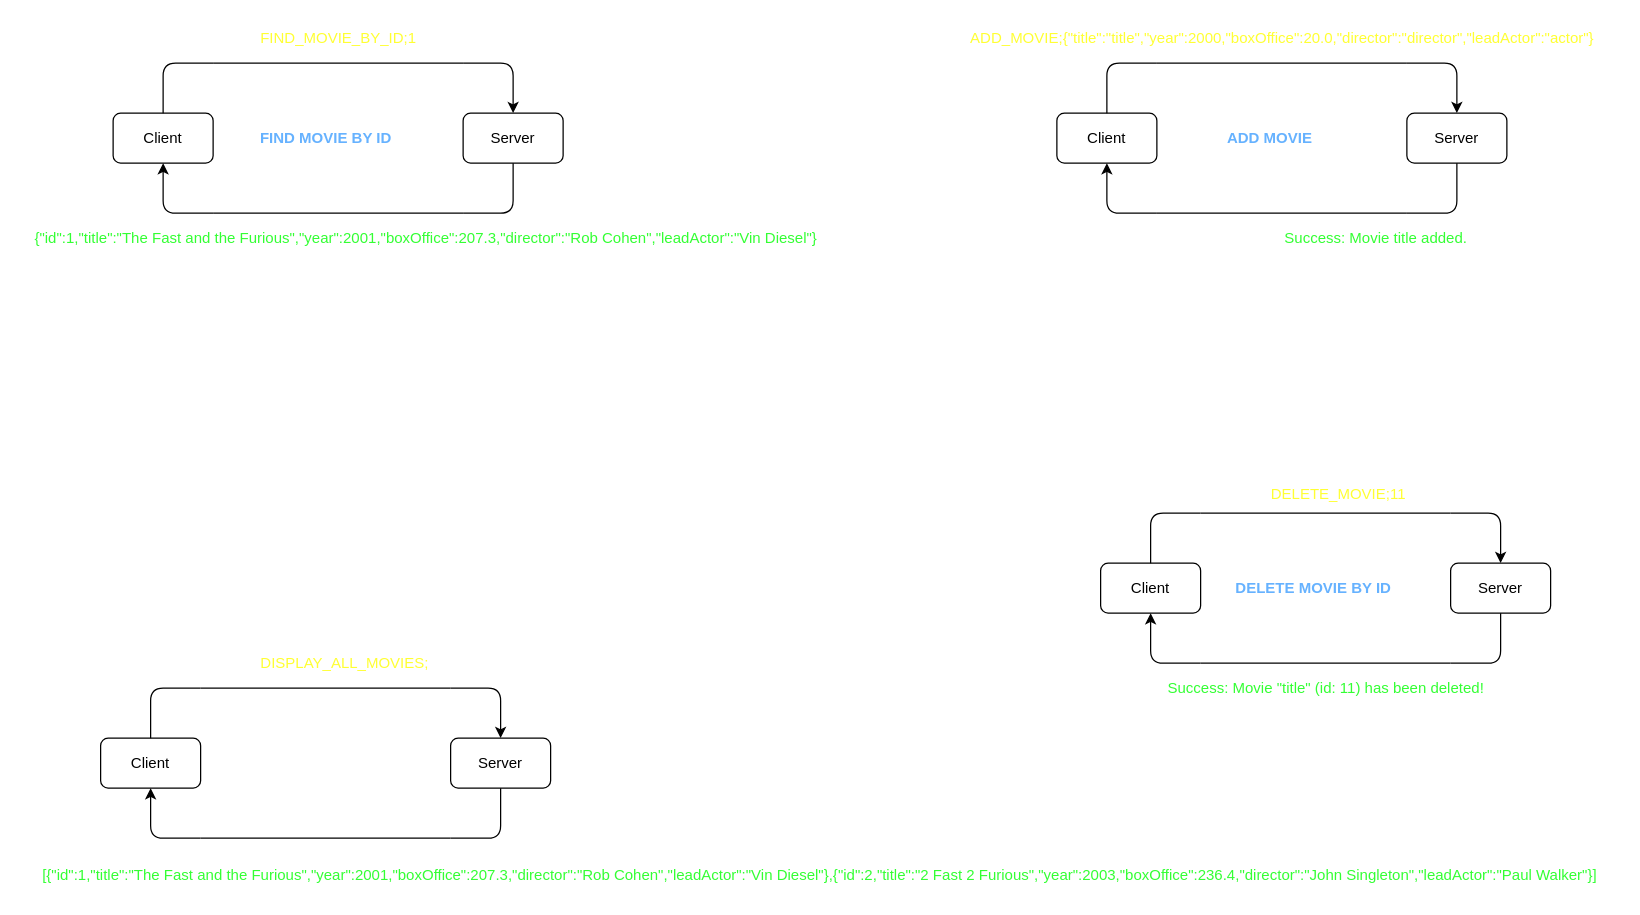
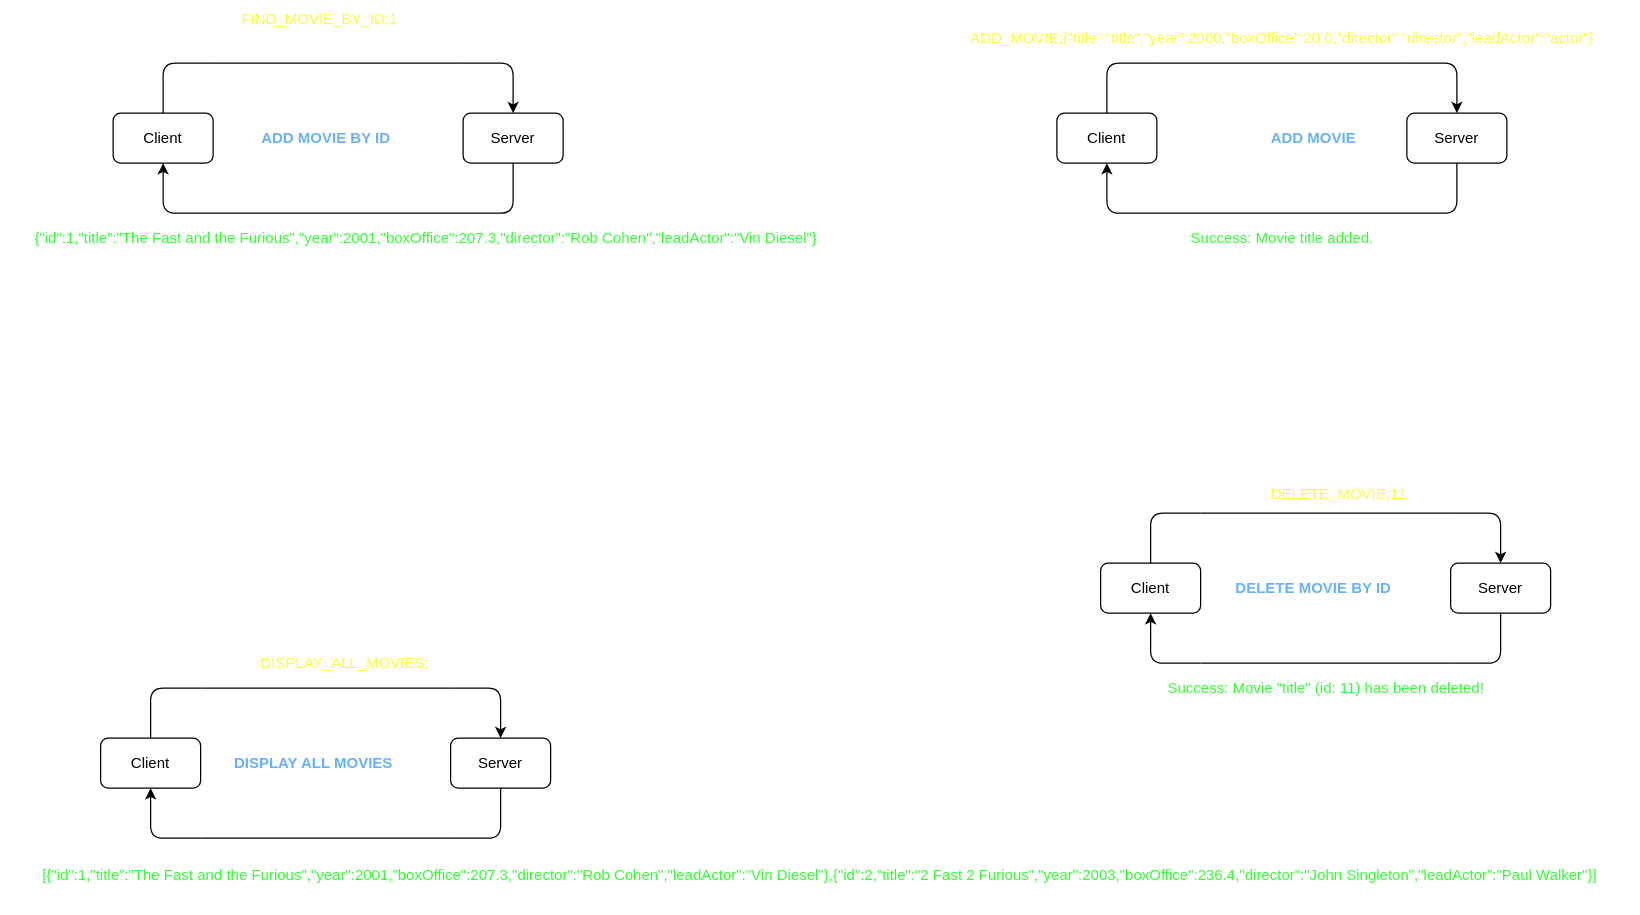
node "FIND_MOVIE_BY_ID;1": moved (338, 38) -> (319, 19)
node "FIND MOVIE BY ID": label "FIND MOVIE BY ID" -> "ADD MOVIE BY ID"
node "ADD MOVIE": moved (1269, 138) -> (1313, 138)
node "Success: Movie title added.": moved (1376, 238) -> (1282, 238)
node "DISPLAY ALL MOVIES": added
